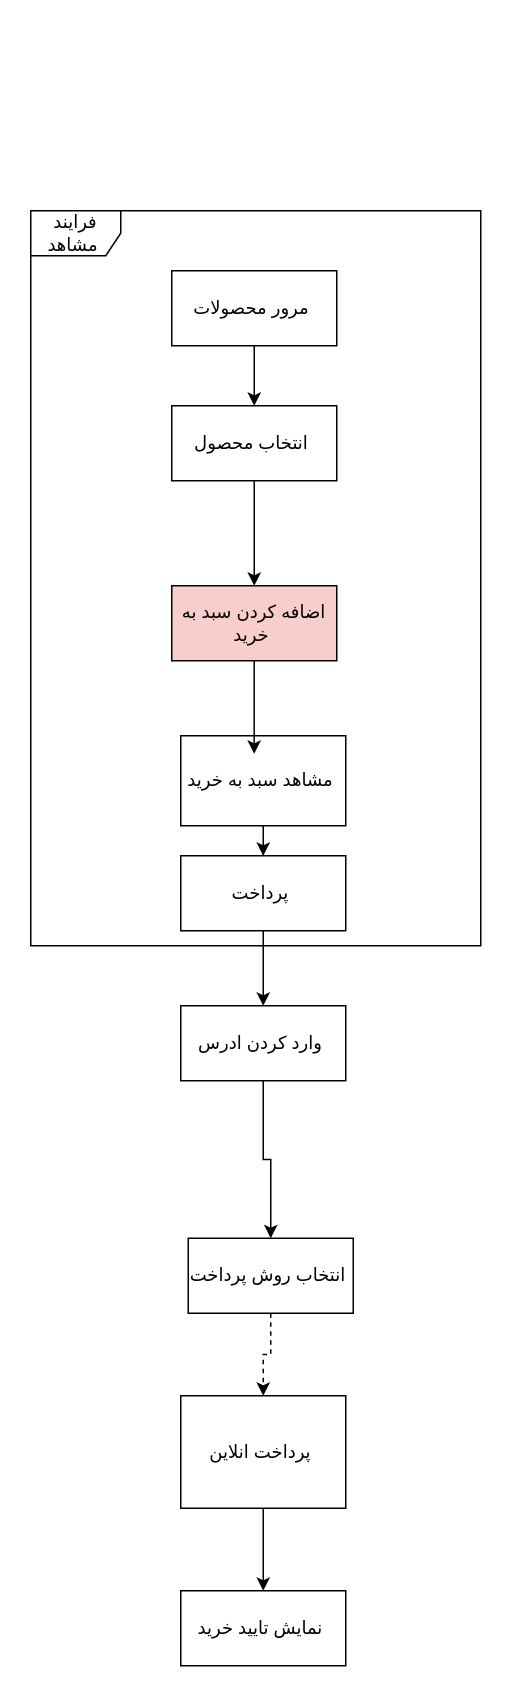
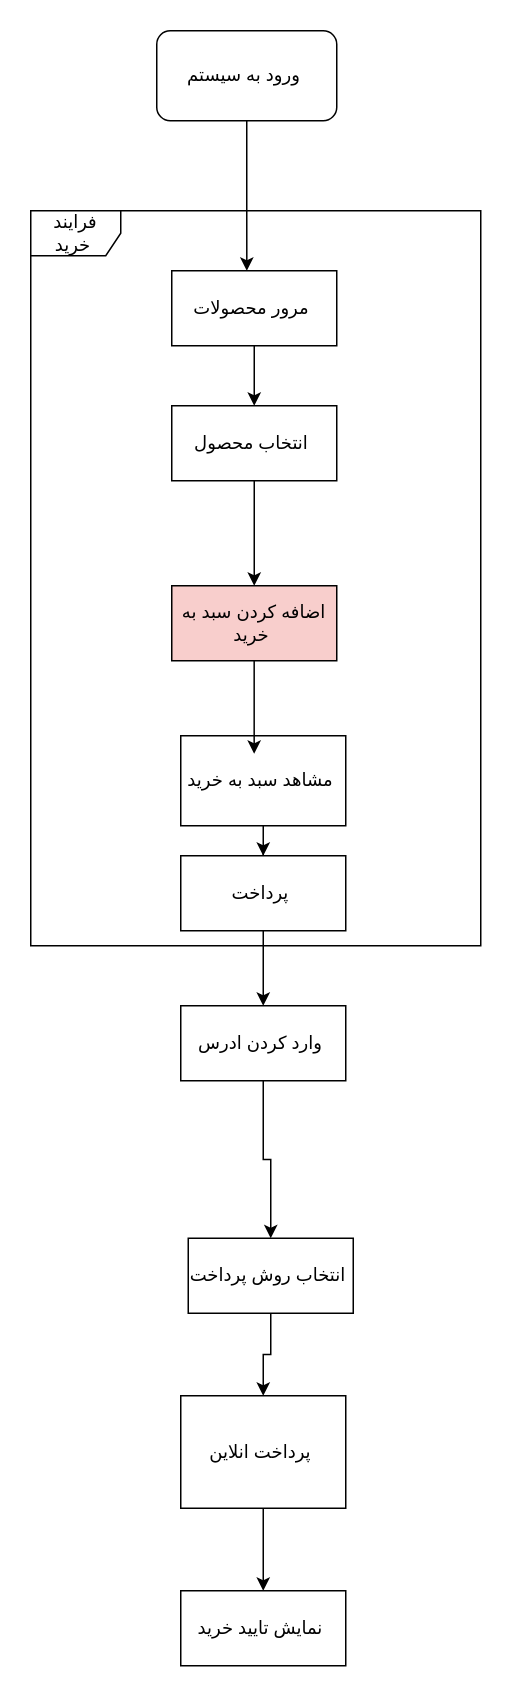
node "ورود به سیستم": added
edge "ورود به سیستم" -> "مرور محصولات": added
node "فرایند مشاهد": label "فرایند مشاهد" -> "فرایند خرید"
edge "انتخاب روش پرداخت" -> "پرداخت انلاین": style dashed -> solid
